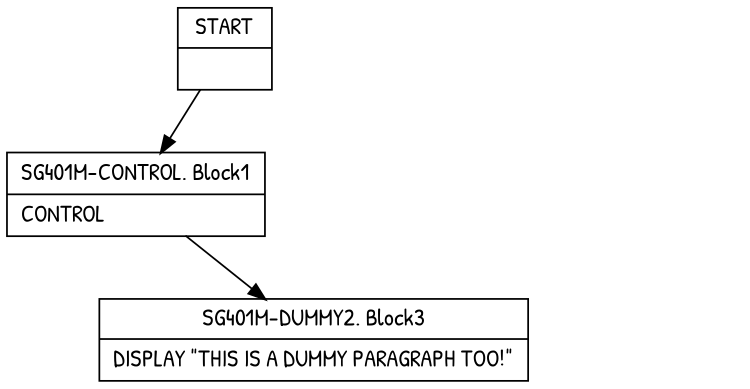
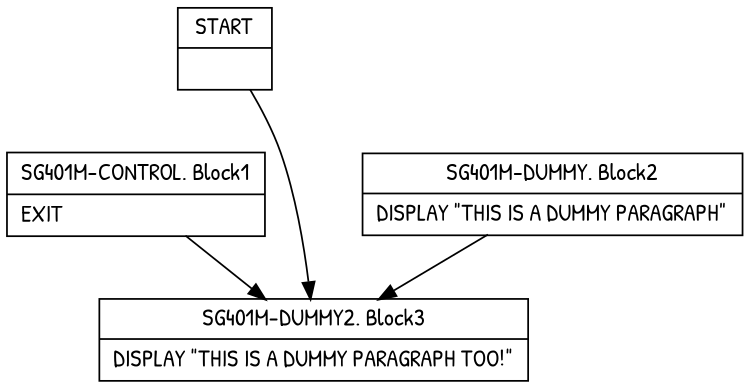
edge "START" -> "SG401M-CONTROL. Block1": now "START" -> "SG401M-DUMMY2. Block3"
node "SG401M-DUMMY. Block2": added
node "SG401M-CONTROL. Block1": text "CONTROL" -> "EXIT"
